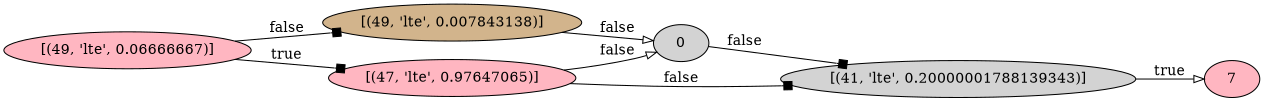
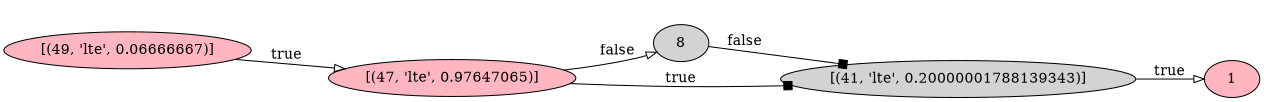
node "[(49, 'lte', 0.007843138)]": removed
node "0": label "0" -> "8"
edge "[(49, 'lte', 0.06666667)]" -> "[(47, 'lte', 0.97647065)]": arrowhead box -> onormal
edge "[(47, 'lte', 0.97647065)]" -> "[(41, 'lte', 0.20000001788139343)]": label "false" -> "true"
node "7": label "7" -> "1"
